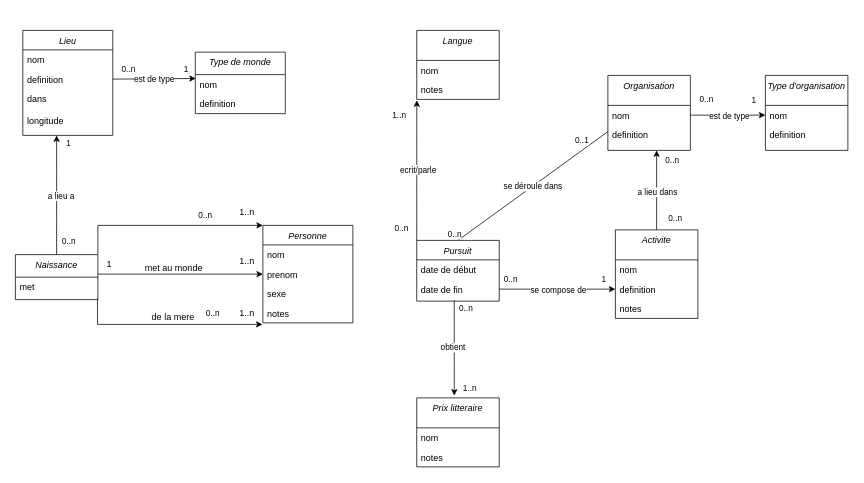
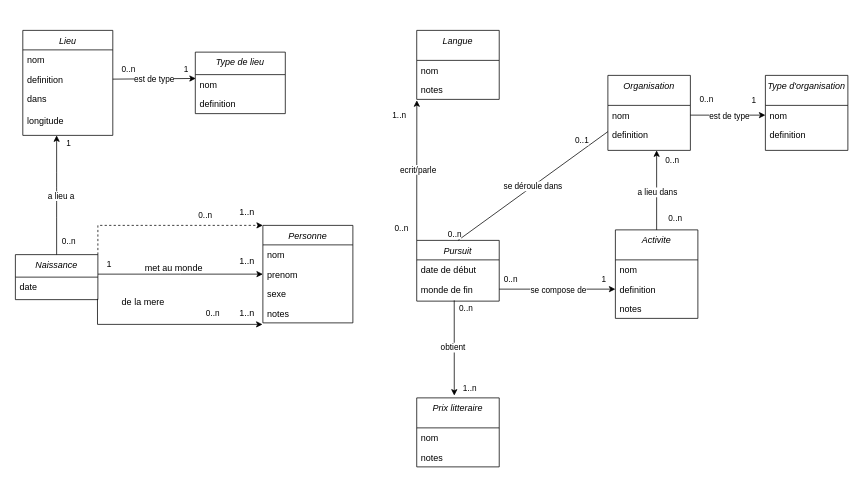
node "Type de monde": label "Type de monde" -> "Type de lieu"
edge "Naissance" -> "Personne": style solid -> dashed
node "met": label "met" -> "date"
node "date de fin": label "date de fin" -> "monde de fin"
node "de la mere": moved (173, 318) -> (143, 303)
